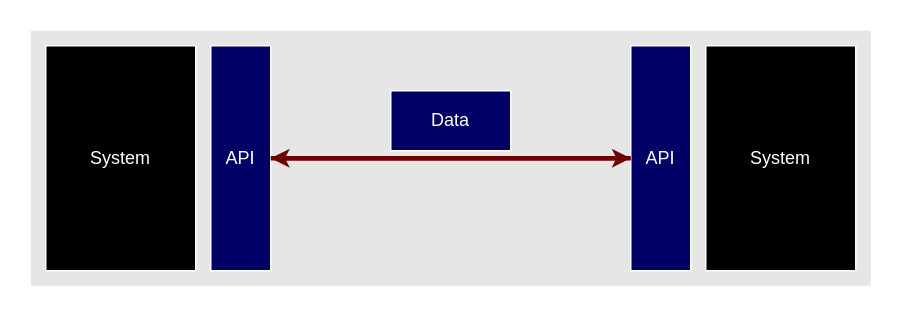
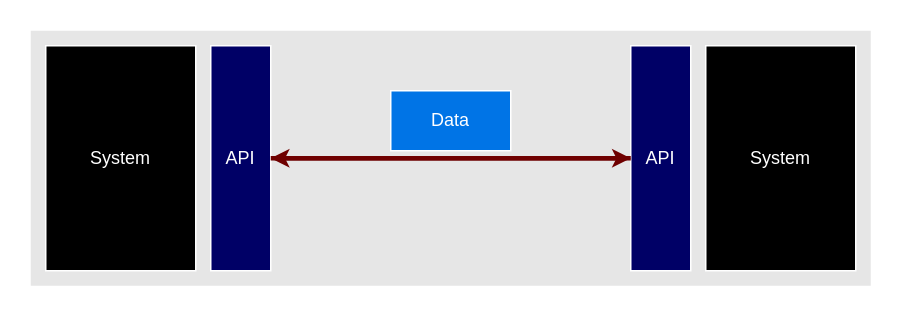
node "Data": fillcolor #000066 -> #0074e6
